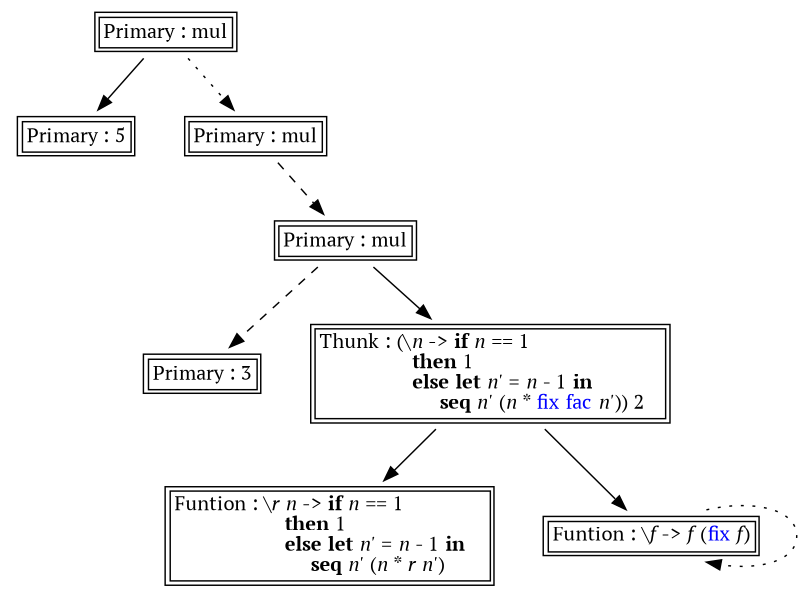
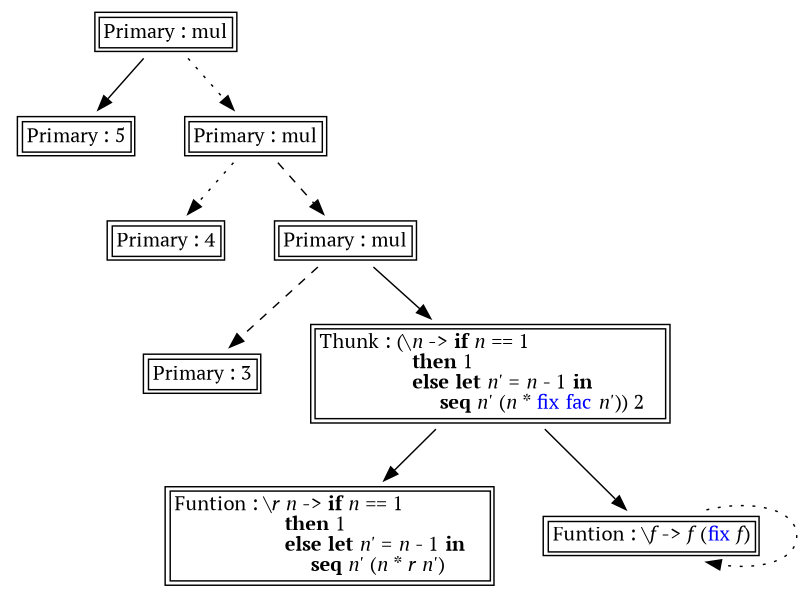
node "Primary : 4": added
